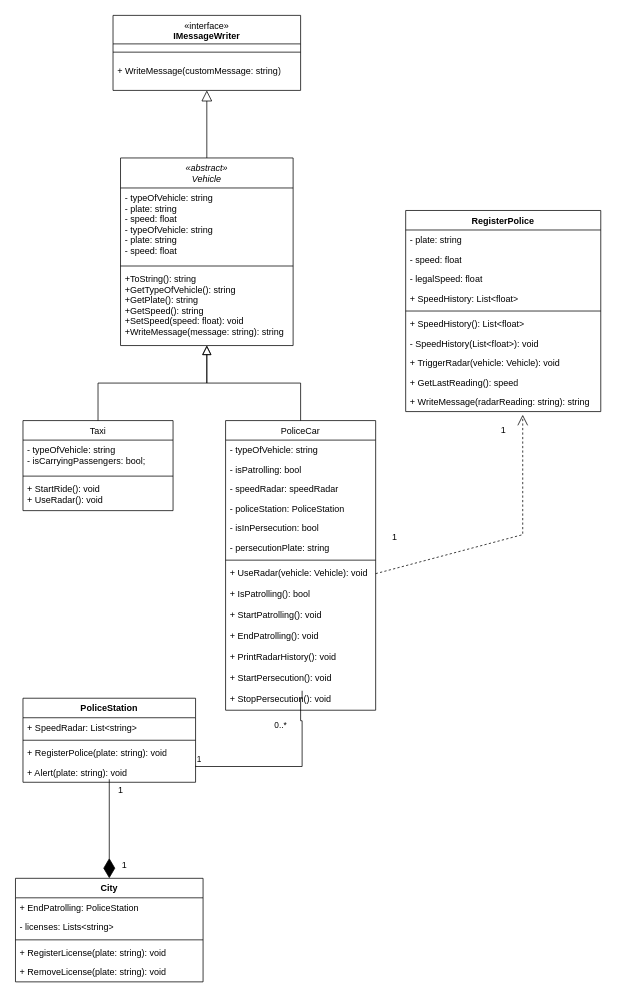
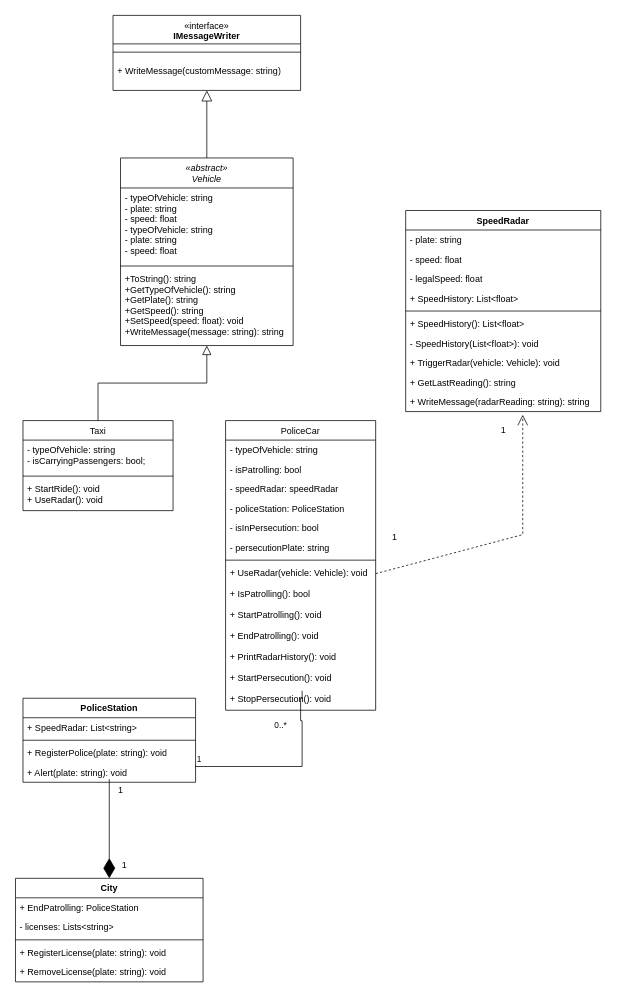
node "RegisterPolice": label "RegisterPolice" -> "SpeedRadar"
edge "PoliceCar" -> "«abstract» Vehicle": removed
node "+ GetLastReading(): speed": label "+ GetLastReading(): speed" -> "+ GetLastReading(): string"
